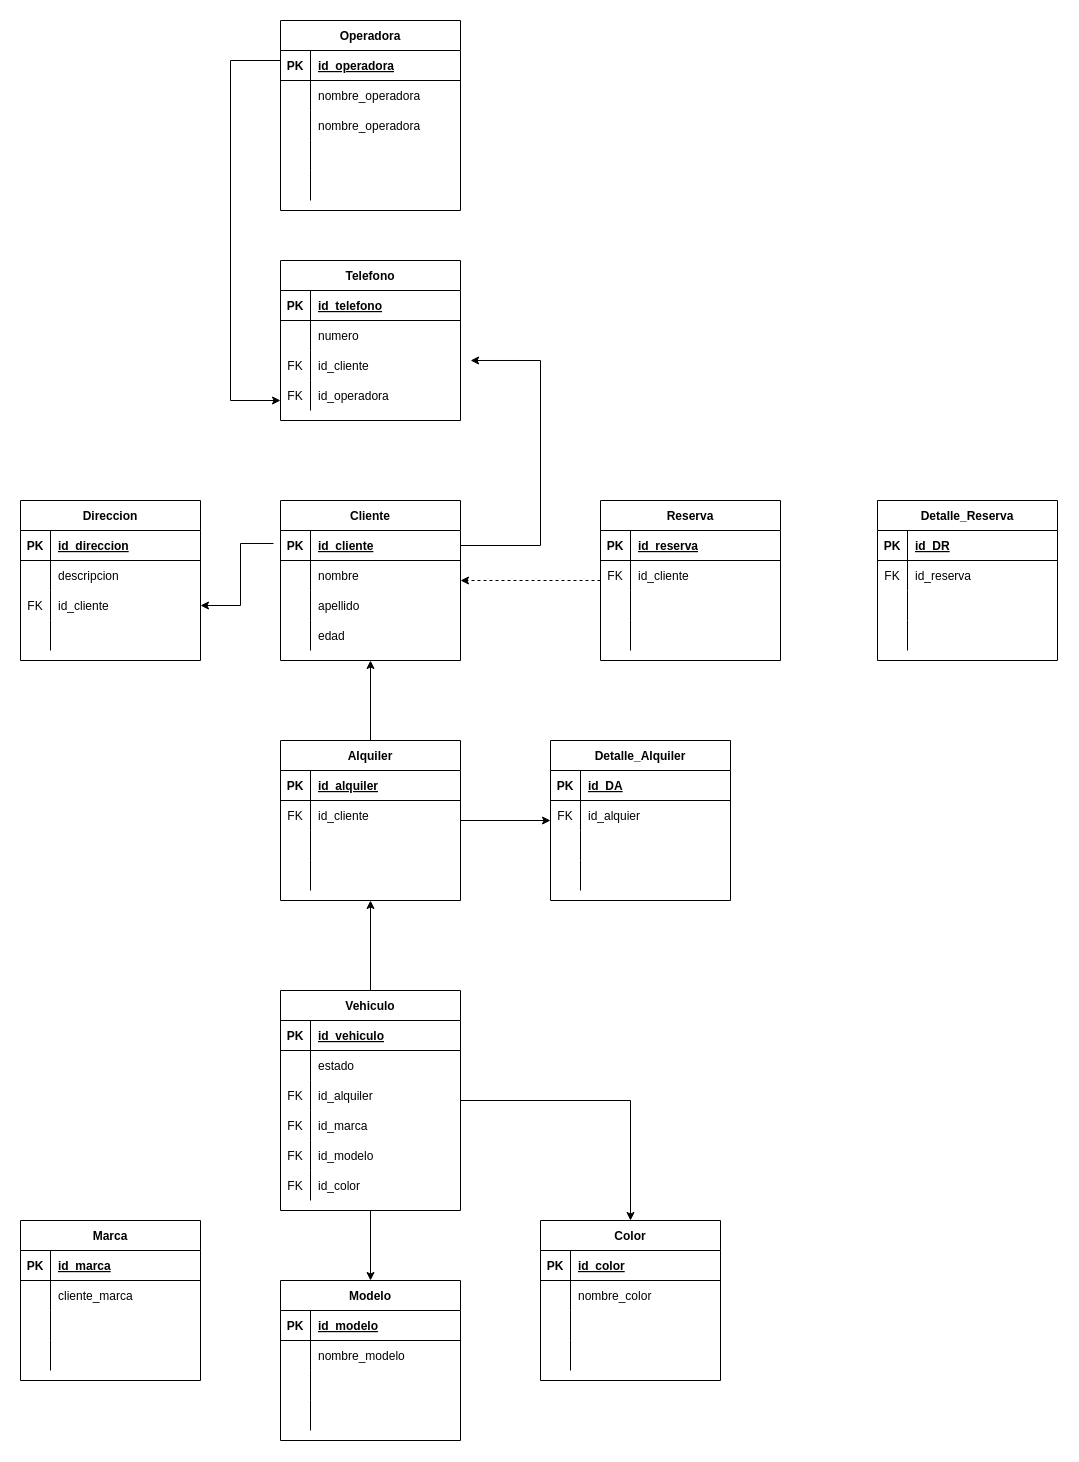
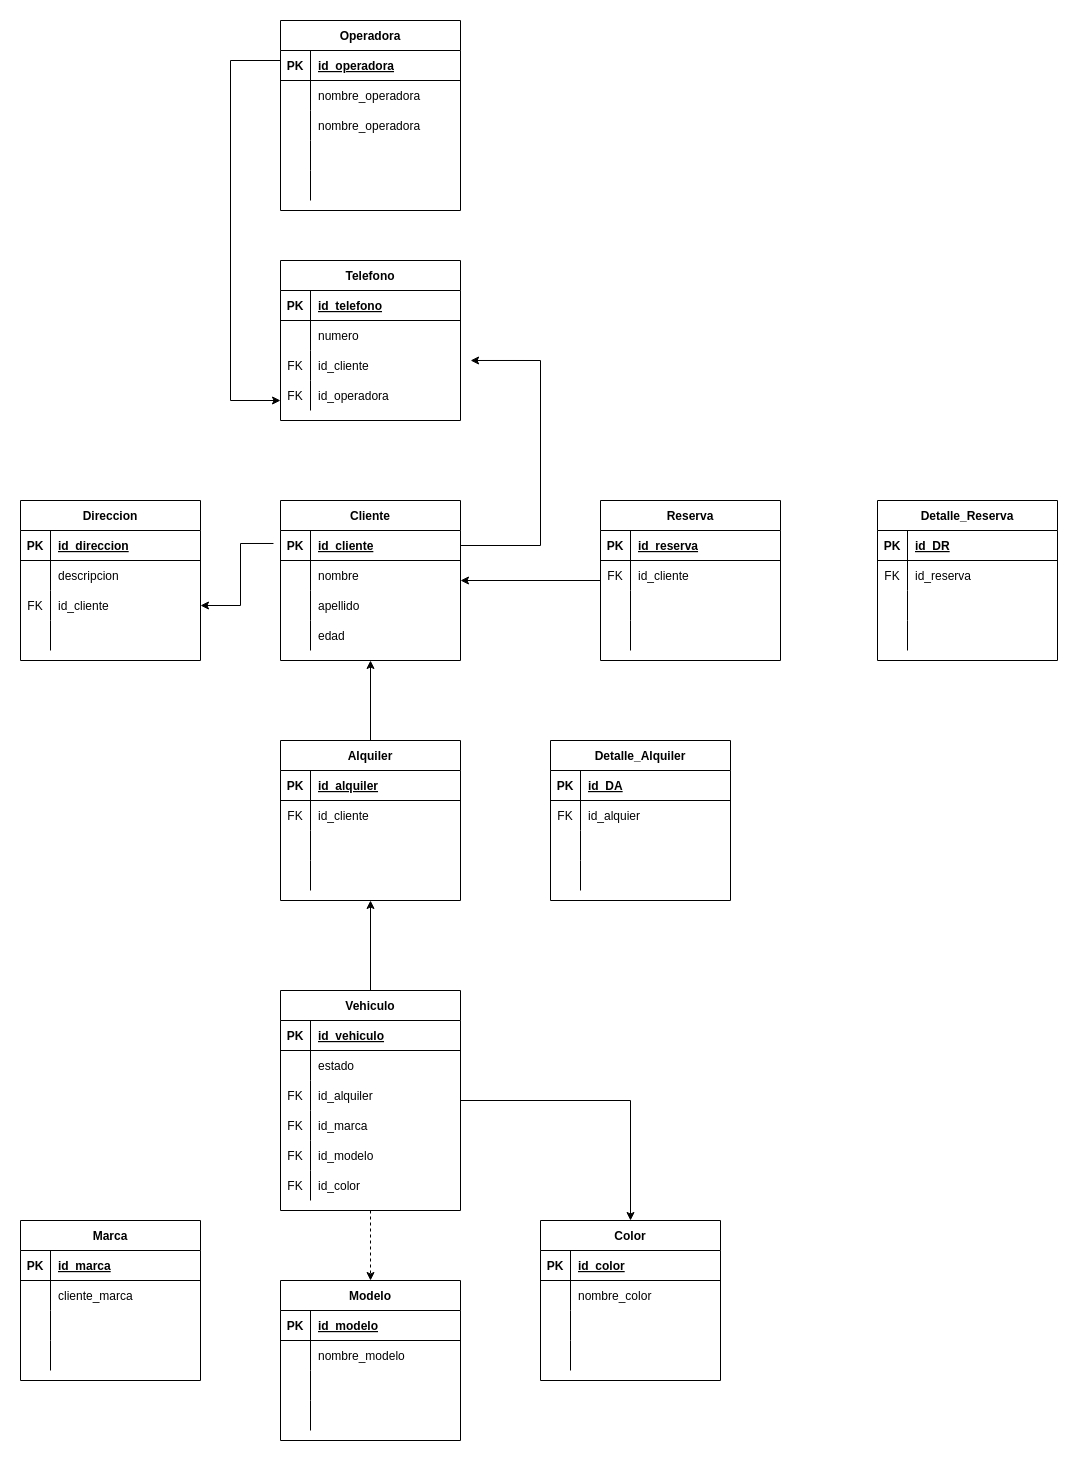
edge "Reserva" -> "Cliente": style dashed -> solid
edge "Alquiler" -> "Detalle_Alquiler": removed
edge "Vehiculo" -> "Modelo": style solid -> dashed
